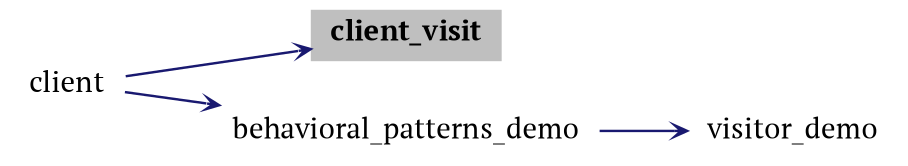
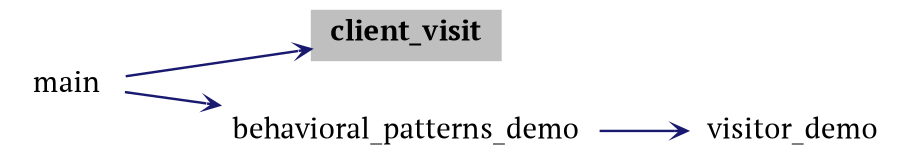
node "client": label "client" -> "main"
